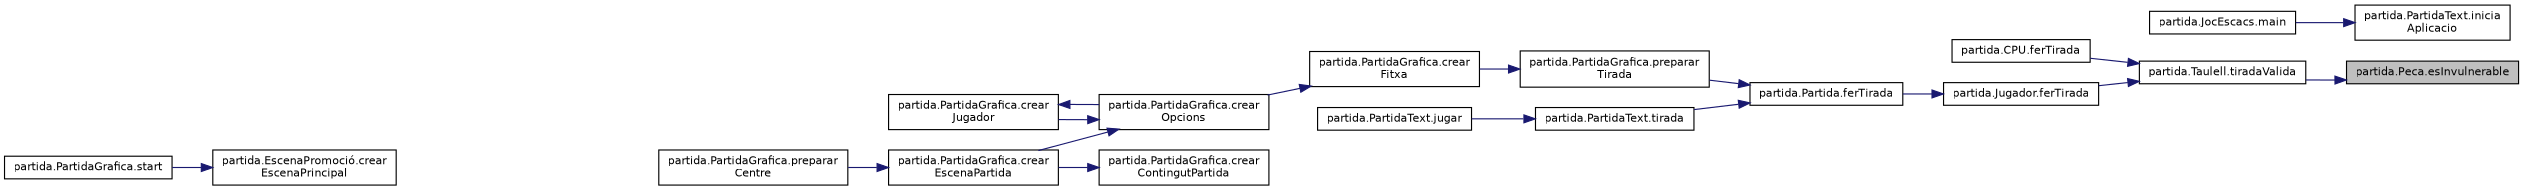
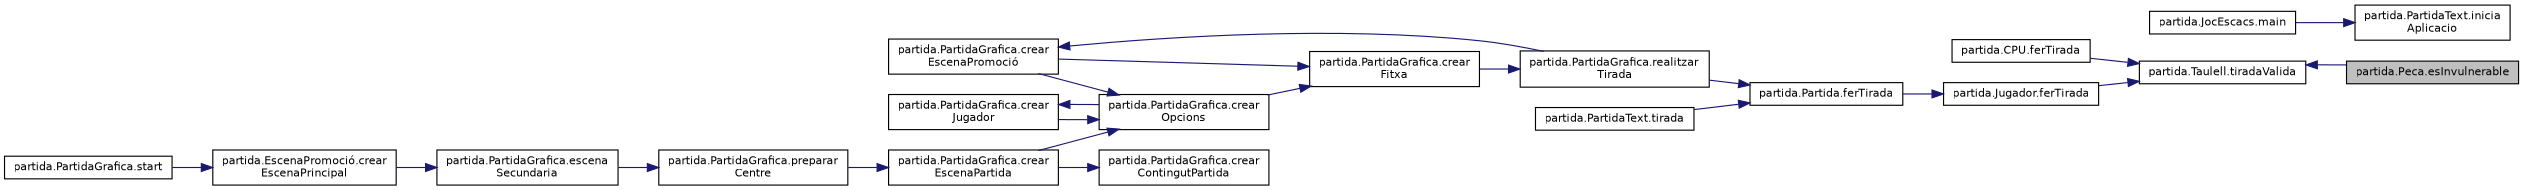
node "partida.PartidaGrafica.crear EscenaPromoció": added
node "partida.PartidaGrafica.preparar Tirada": label "partida.PartidaGrafica.preparar Tirada" -> "partida.PartidaGrafica.realitzar Tirada"
edge "partida.Taulell.tiradaValida" -> "partida.Peca.esInvulnerable": reversed
node "partida.PartidaText.jugar": removed
node "partida.PartidaGrafica.escena Secundaria": added
